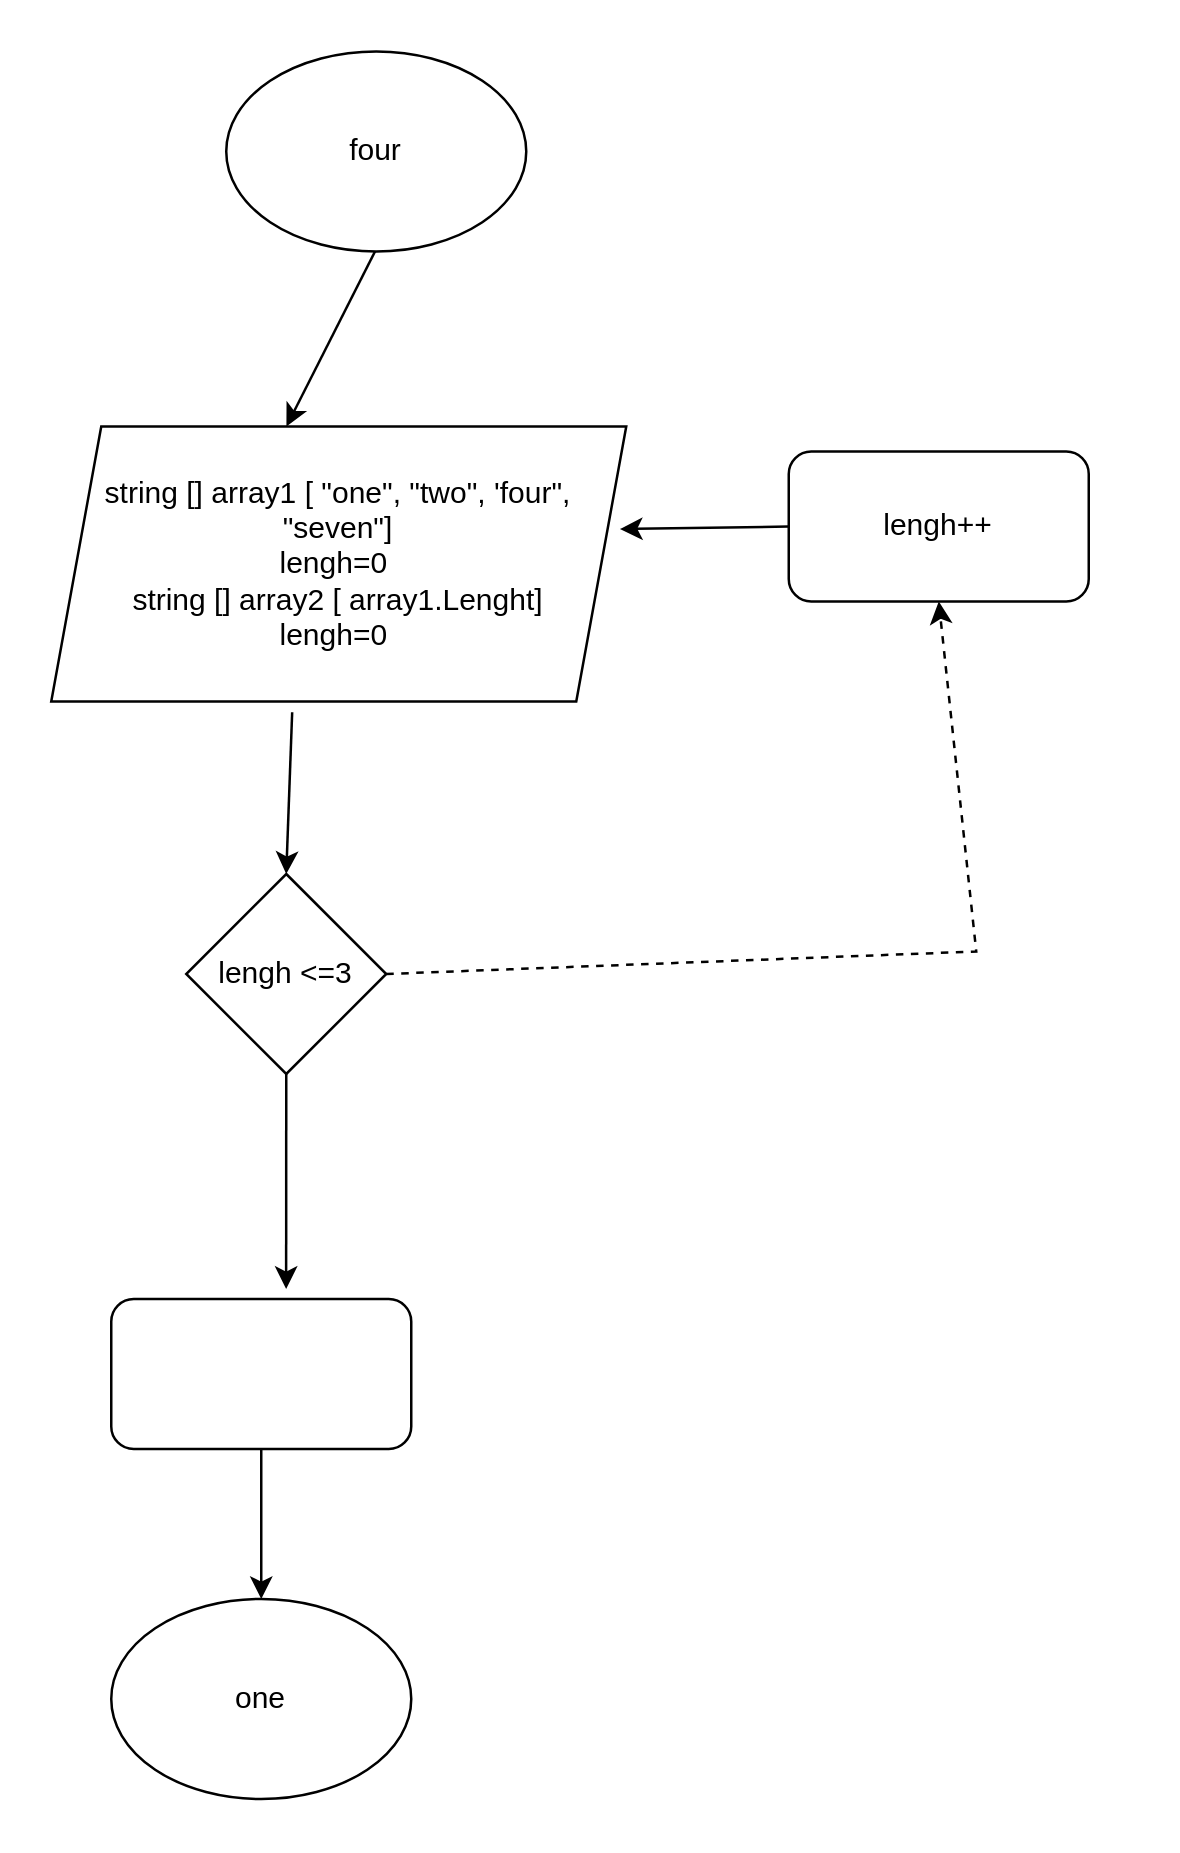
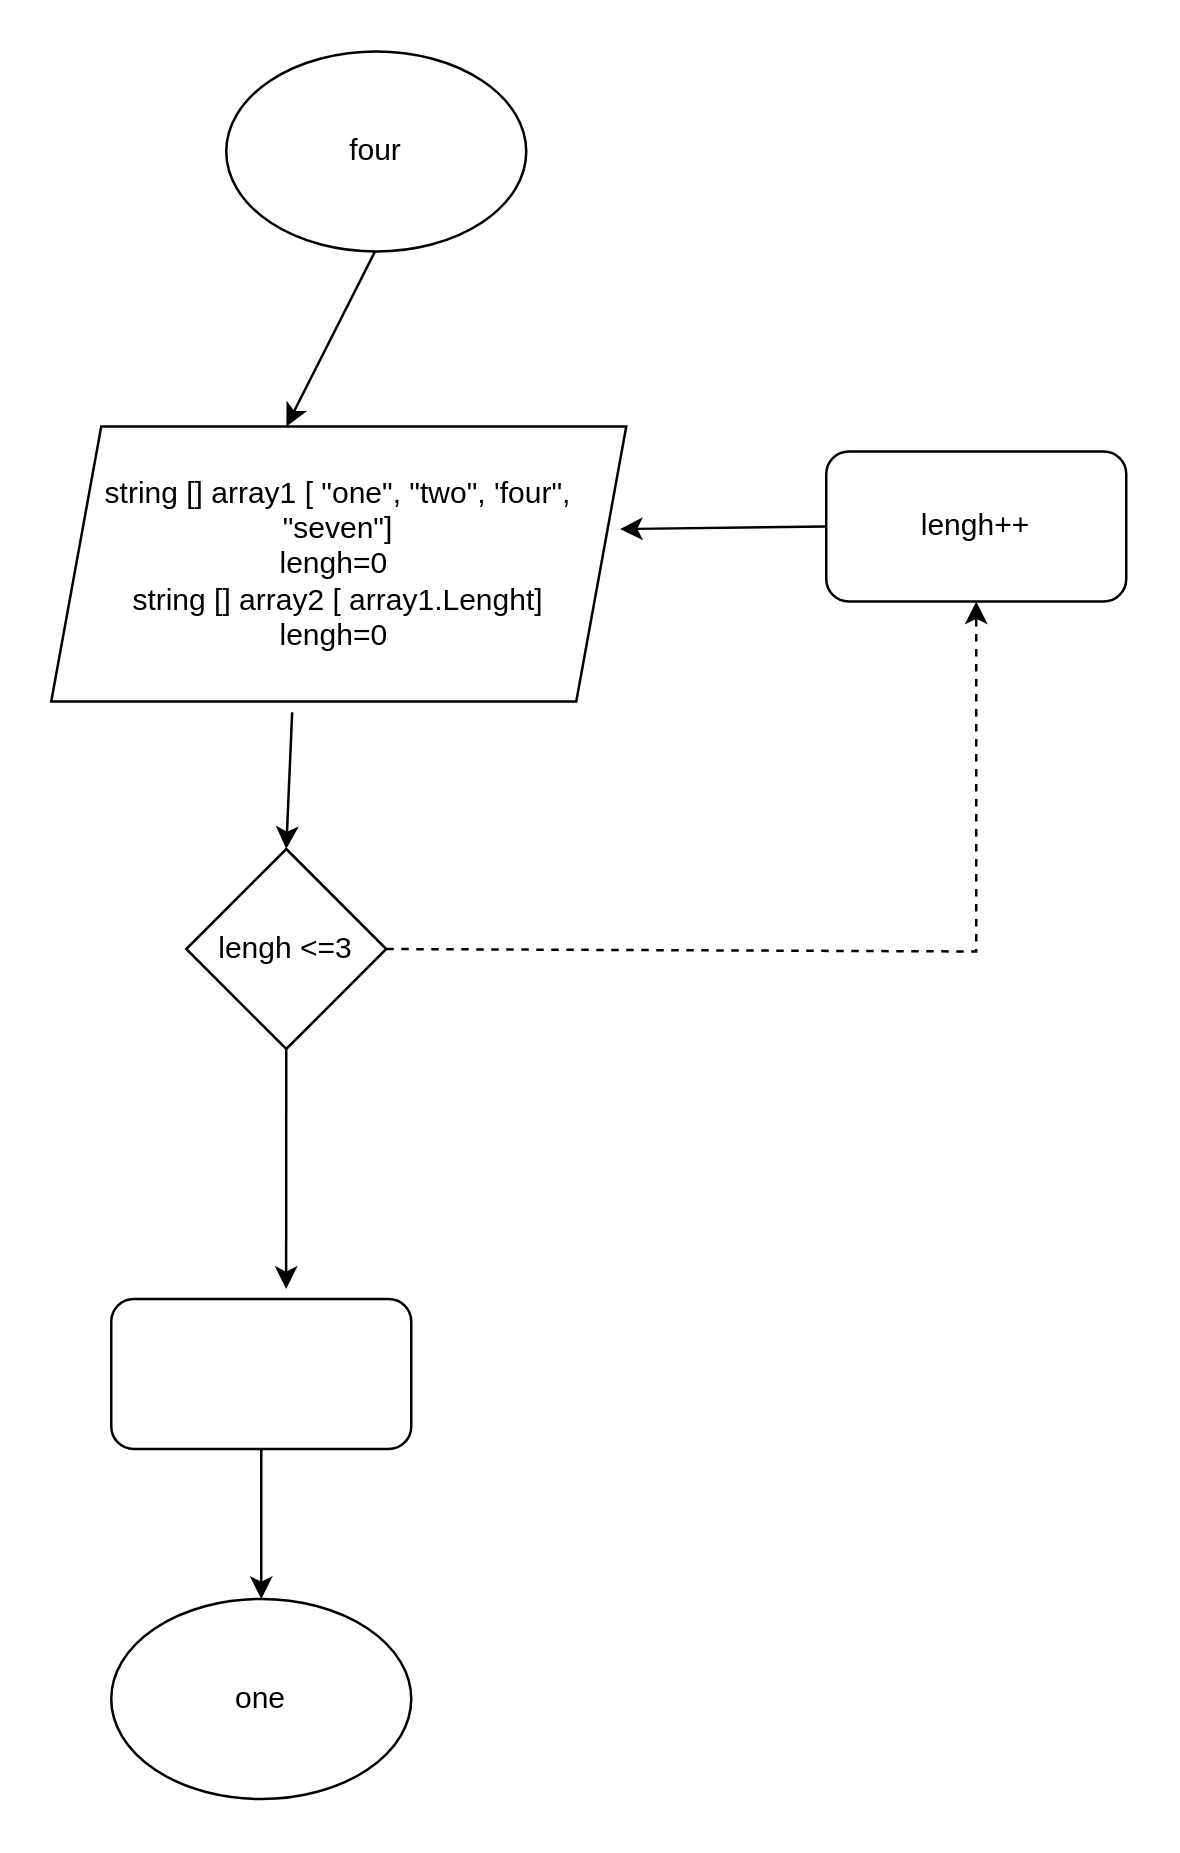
node "lengh++": moved (939, 526) -> (976, 526)
node "lengh <=3": moved (286, 974) -> (286, 949)
